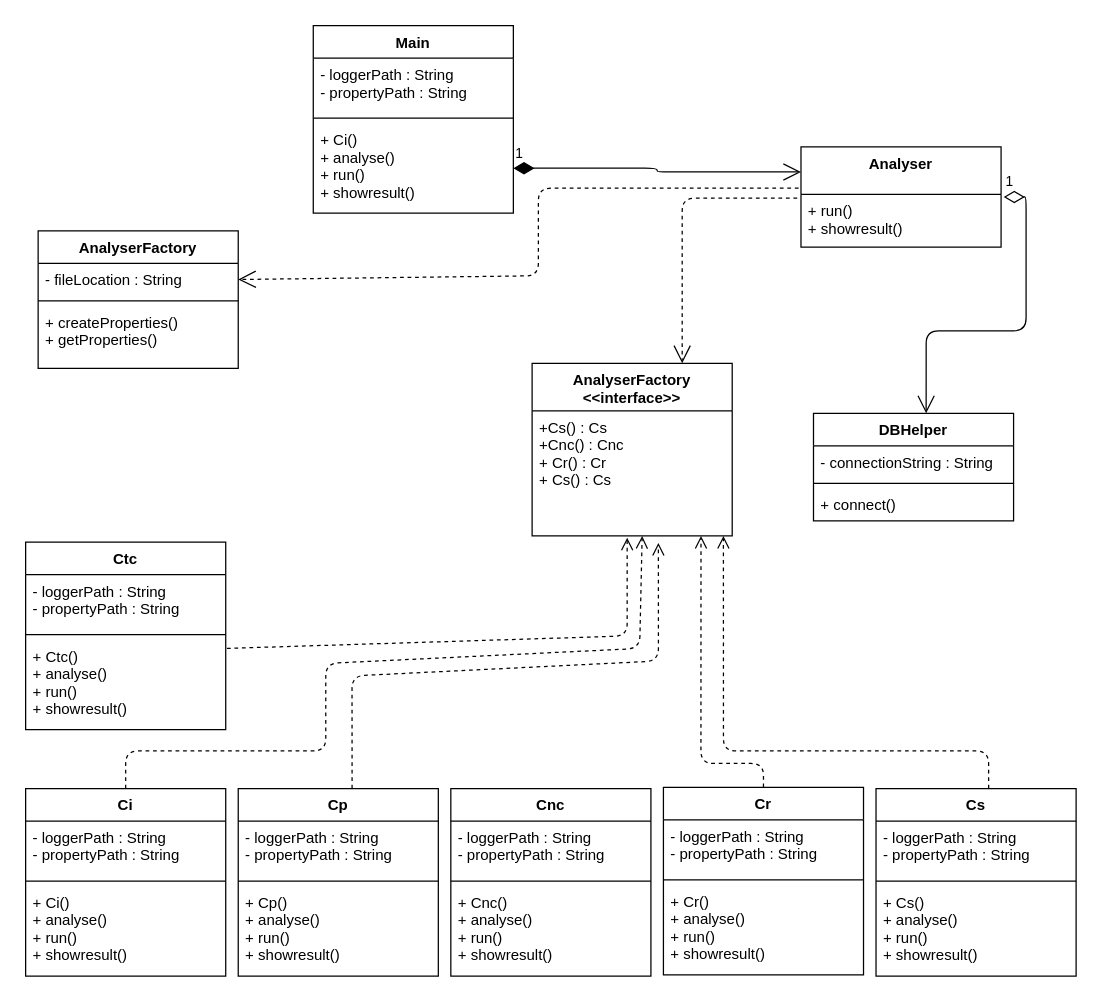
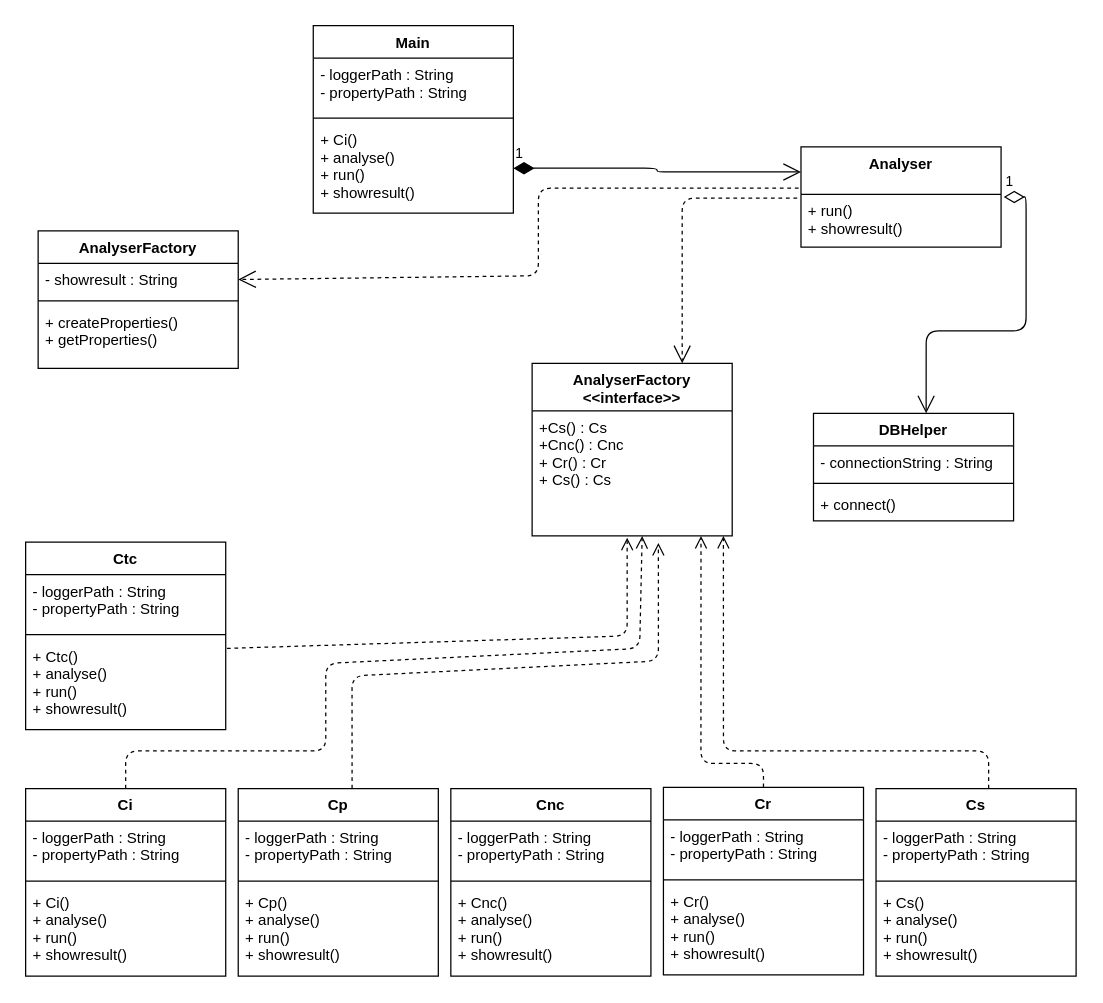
node "- fileLocation : String": label "- fileLocation : String" -> "- showresult : String"
